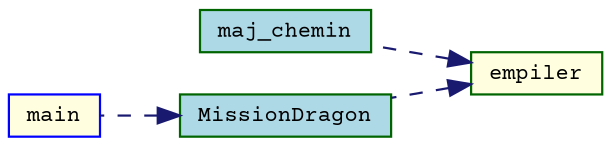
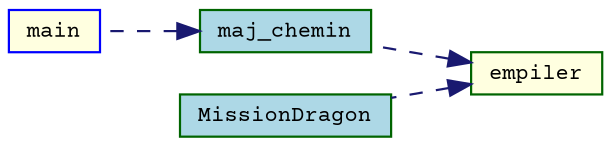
edge "main" -> "MissionDragon": now "main" -> "maj_chemin"
